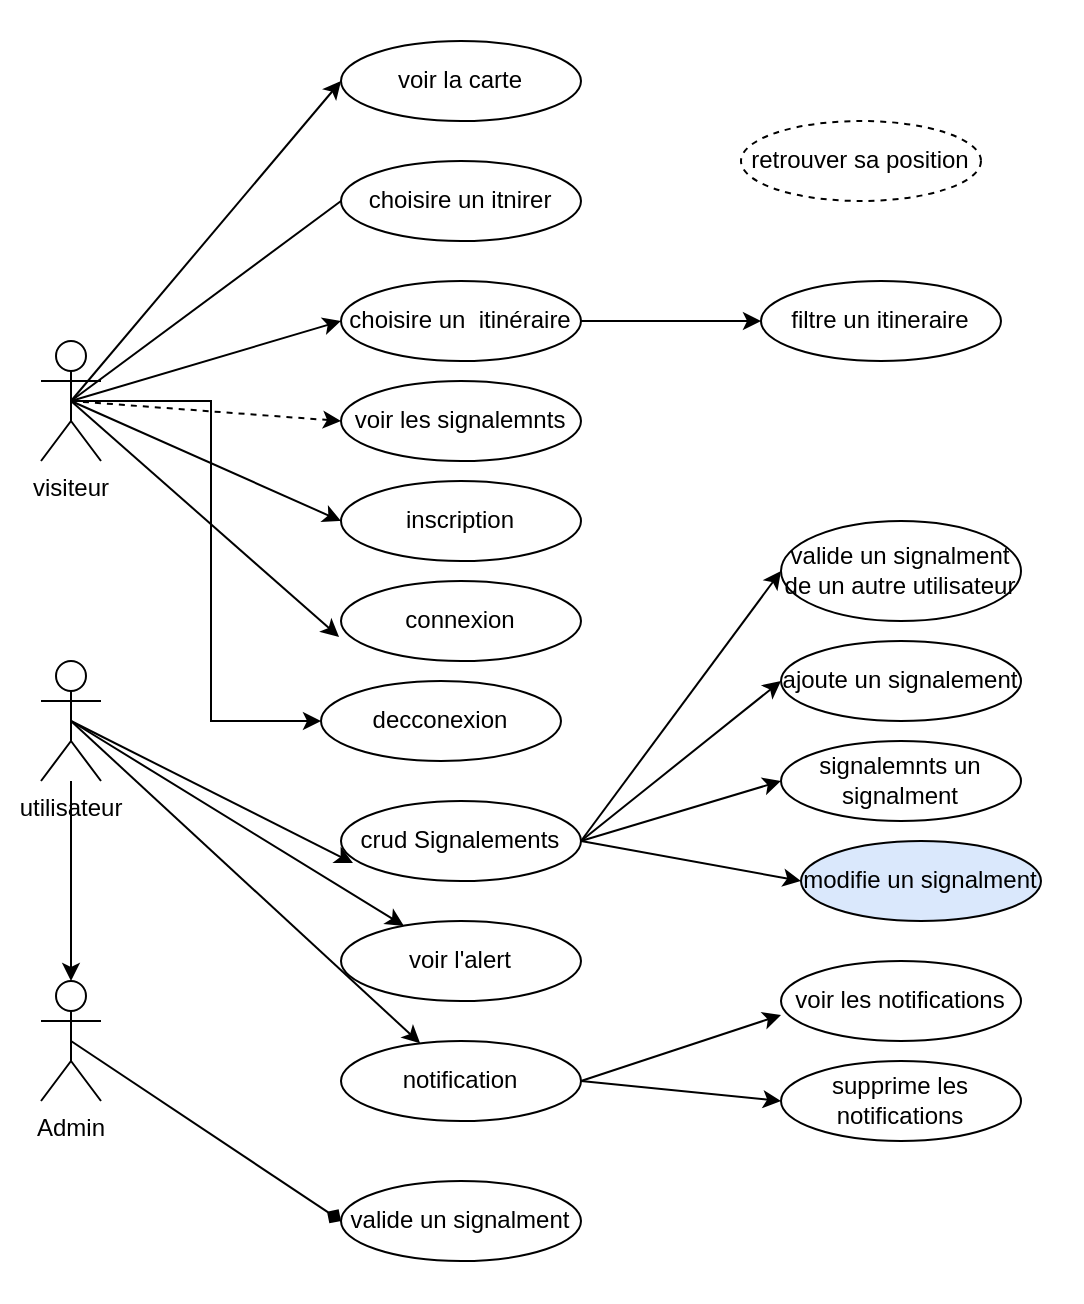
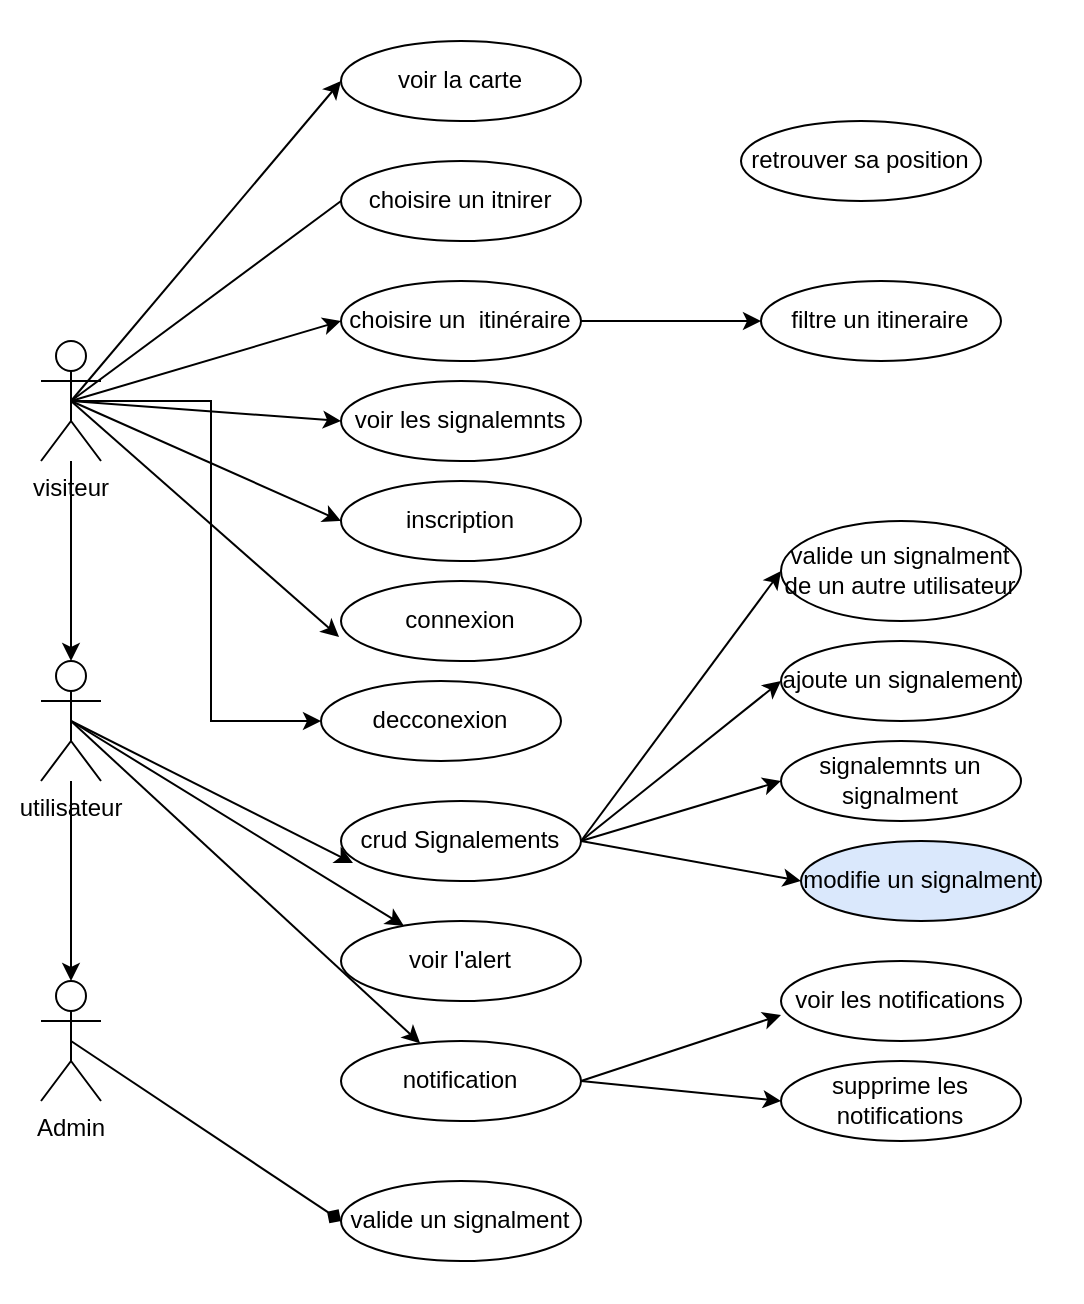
node "retrouver sa position": style dashed -> solid
edge "visiteur" -> "voir les signalemnts": style dashed -> solid
edge "visiteur" -> "utilisateur": added
